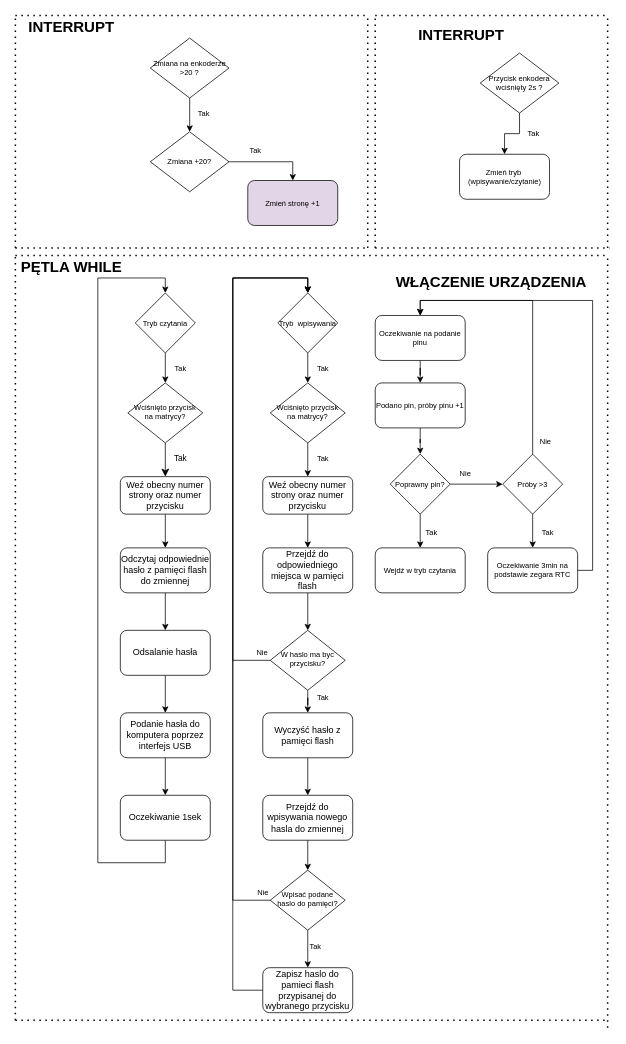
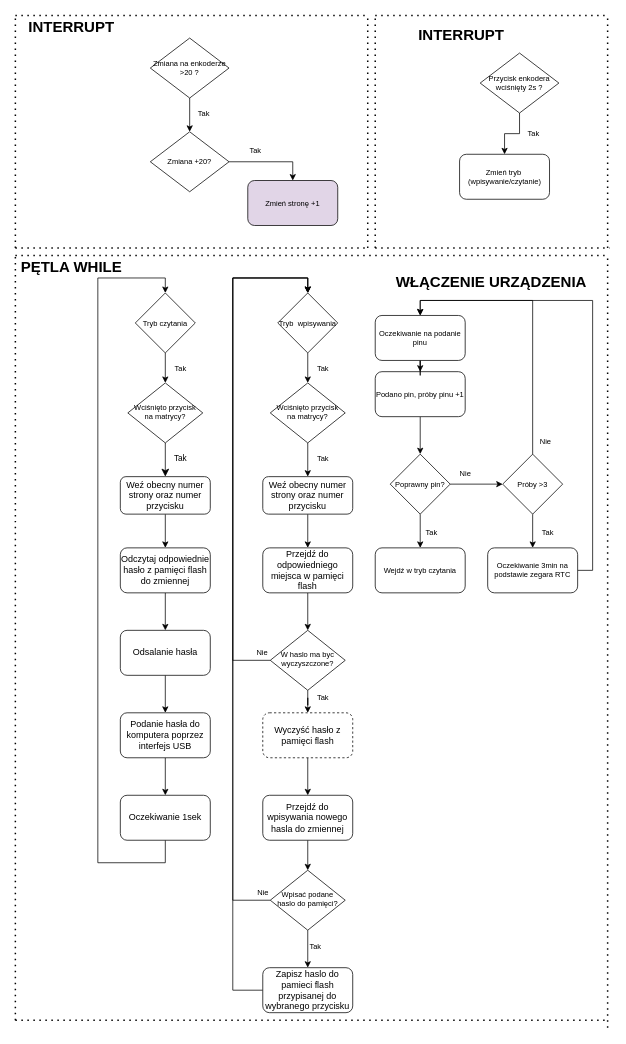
node "Podano pin, próby pinu +1": moved (420, 405) -> (420, 394)
node "W haslo ma byc przycisku?": label "W haslo ma byc przycisku?" -> "W haslo ma byc wyczyszczone?"
node "Wyczyść hasło z pamięci flash": style solid -> dashed
